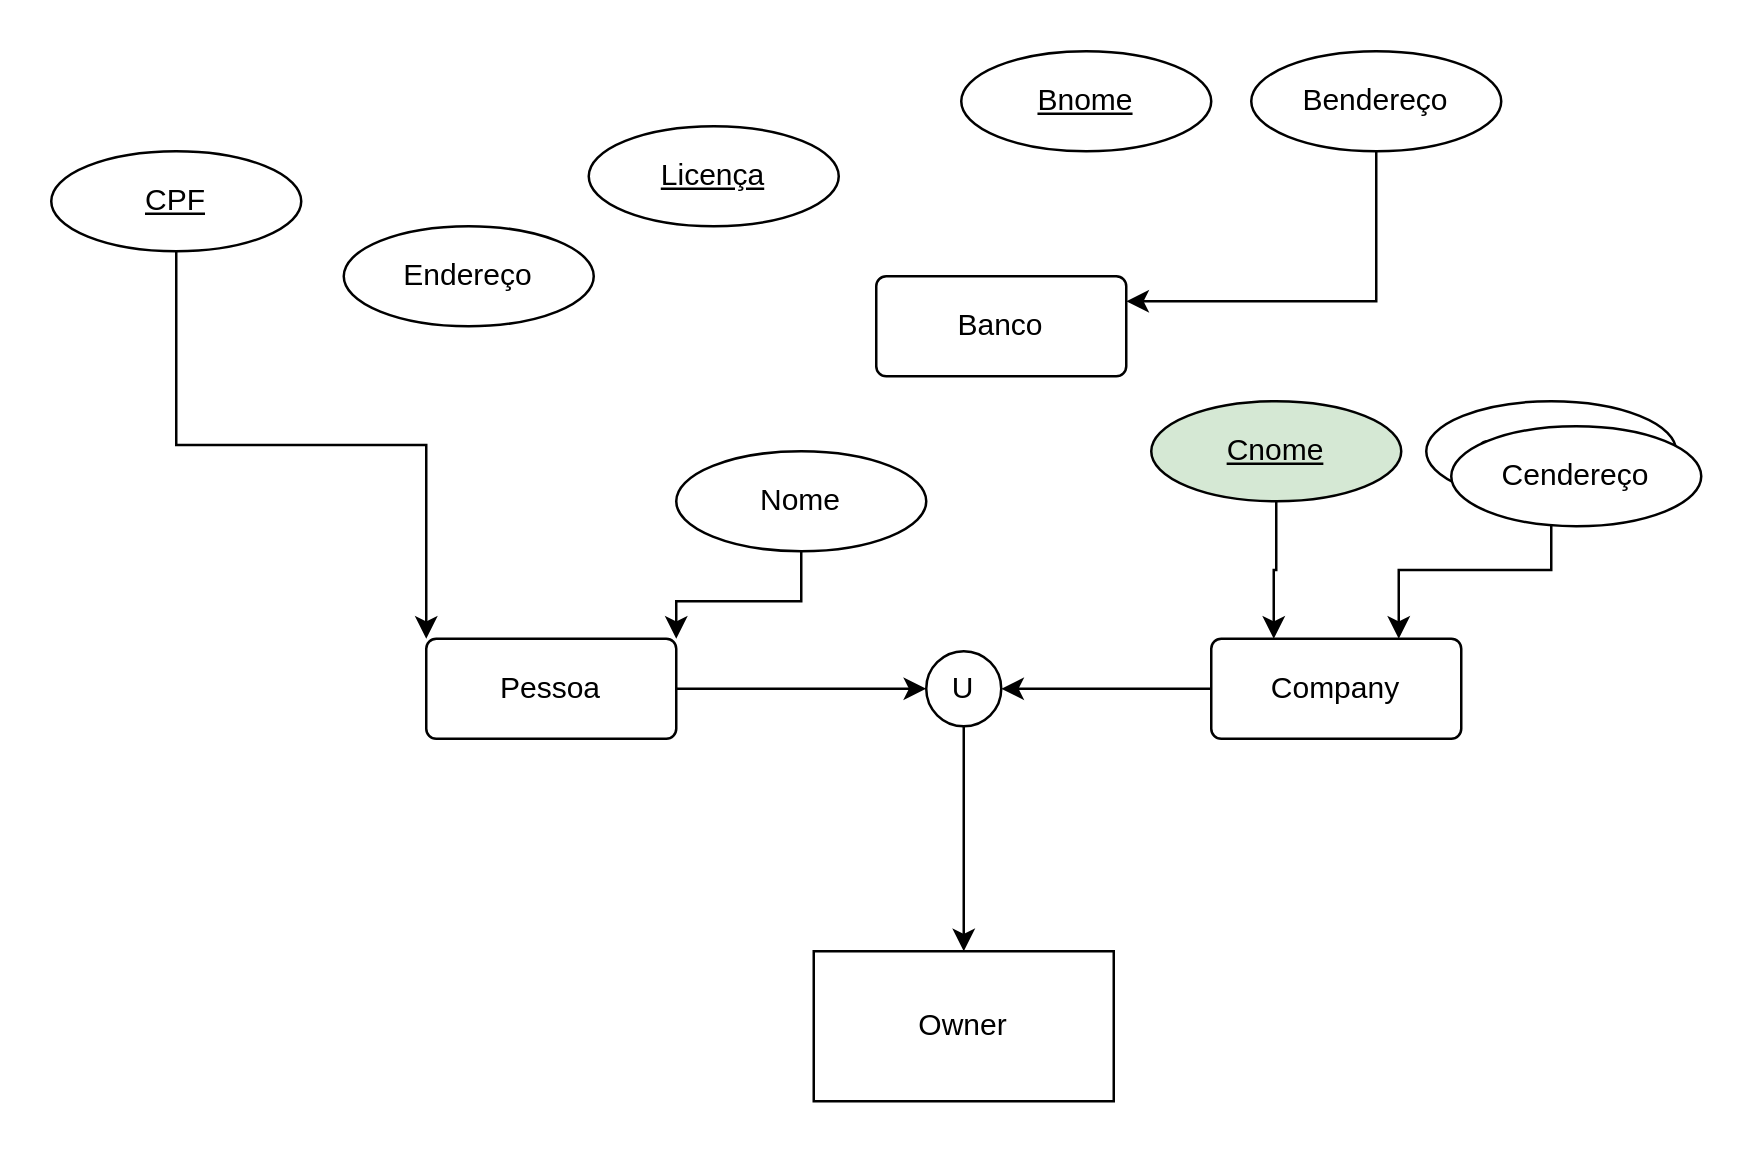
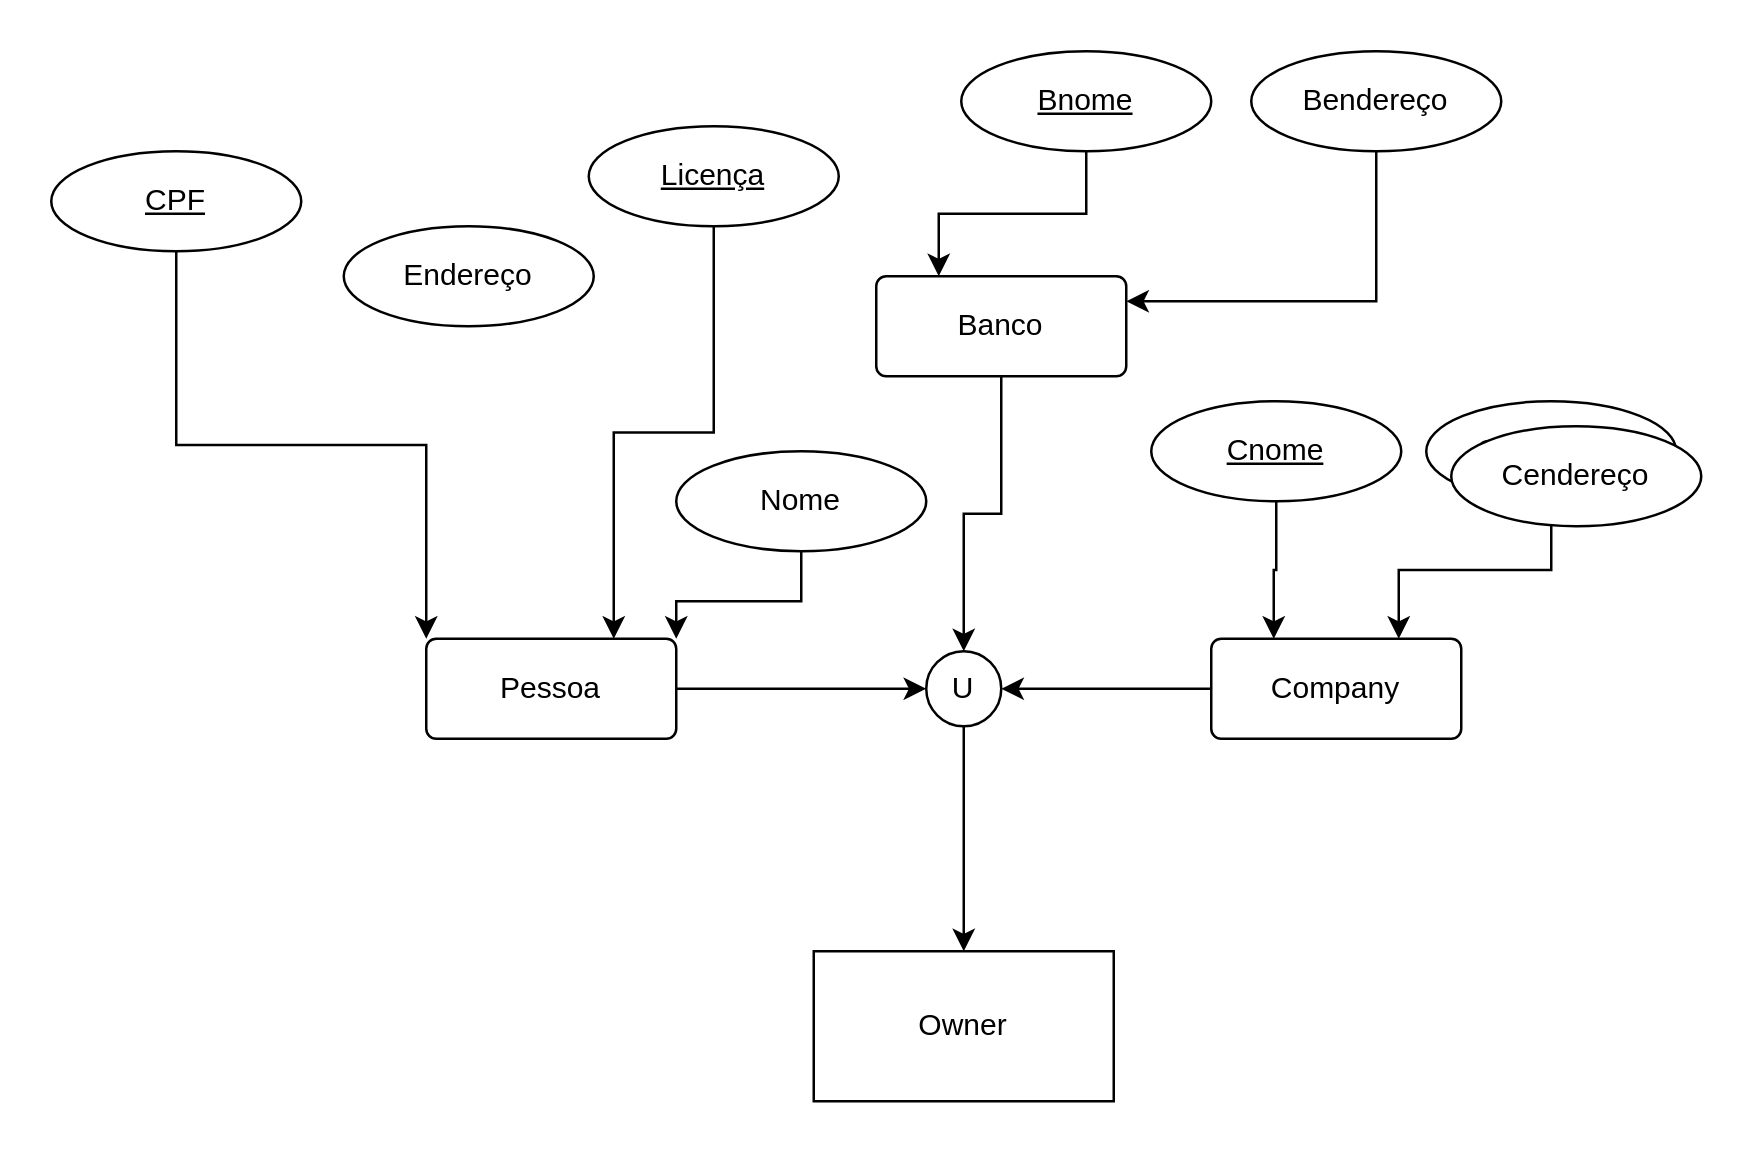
edge "Bnome" -> "Banco": added
edge "Licença" -> "Pessoa": added
node "Cnome": fillcolor #d5e8d4 -> #ffffff
edge "Banco" -> "U": added
